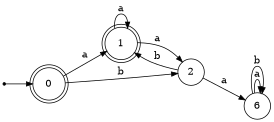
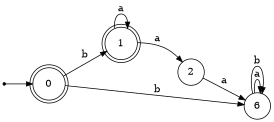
edge "0" -> "1": label " a " -> " b "
edge "2" -> "1": removed, label "b"
edge "0" -> "2": now "0" -> "6"
